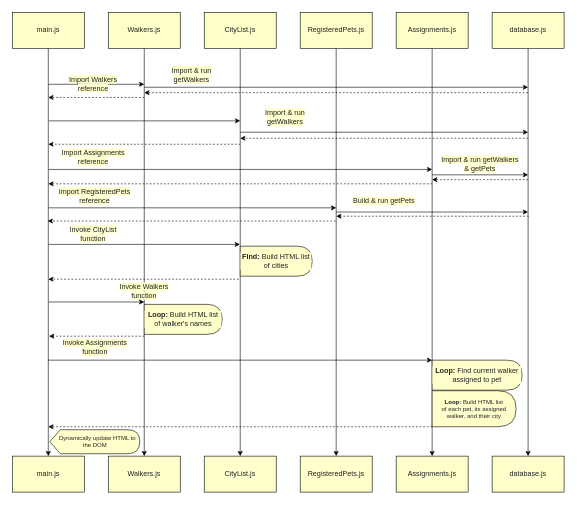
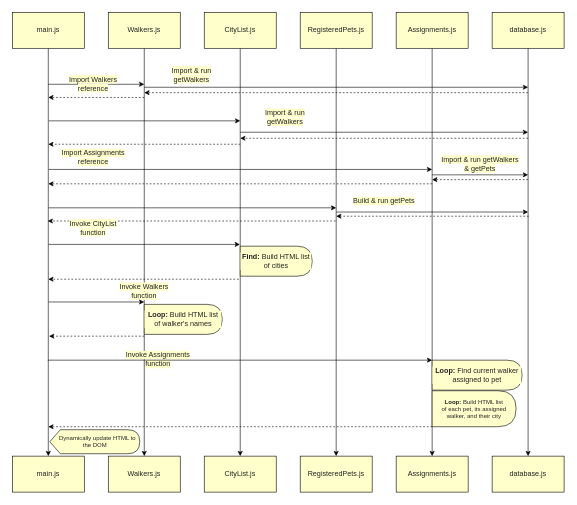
node "Import RegisteredPets reference": removed
node "Invoke CityList function": moved (93, 234) -> (93, 228)
node "Invoke Assignments function": moved (95, 348) -> (158, 360)
